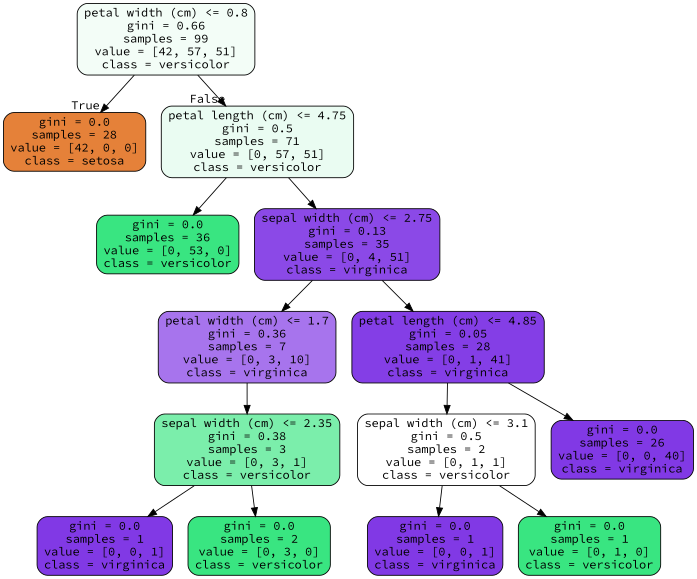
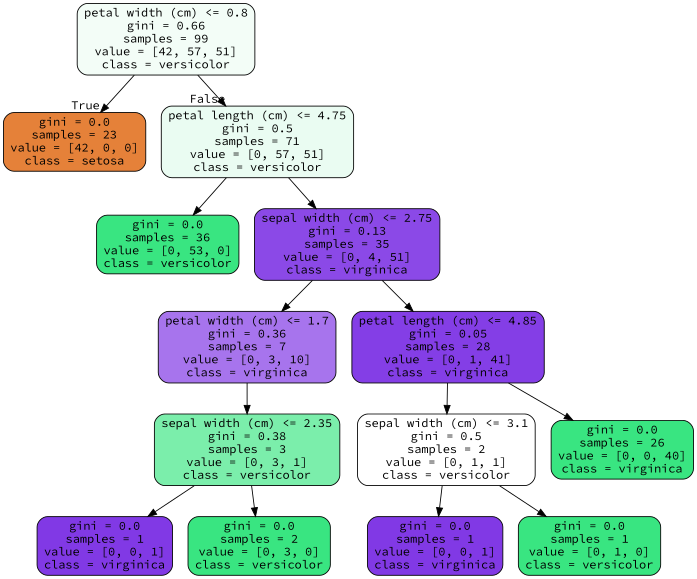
node "gini = 0.0 samples = 28 value = [42, 0, 0] class = setosa": label "gini = 0.0 samples = 28 value = [42, 0, 0] class = setosa" -> "gini = 0.0 samples = 23 value = [42, 0, 0] class = setosa"
node "gini = 0.0 samples = 26 value = [0, 0, 40] class = virginica": fillcolor #8139e5 -> #39e581
